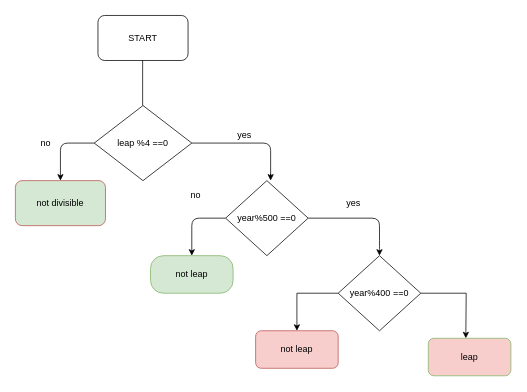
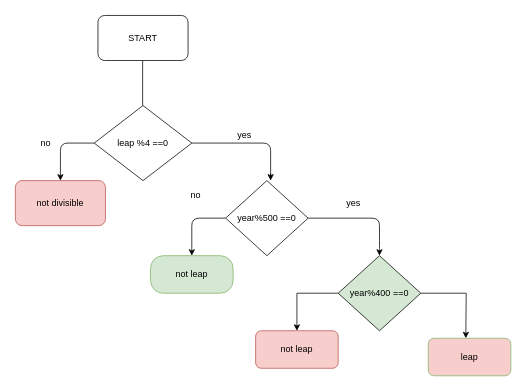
node "not divisible": fillcolor #d5e8d4 -> #f8cecc
node "year%400 ==0": fillcolor #ffffff -> #d5e8d4
